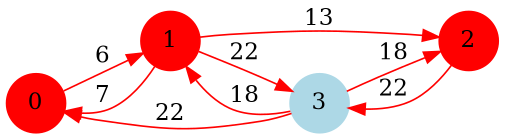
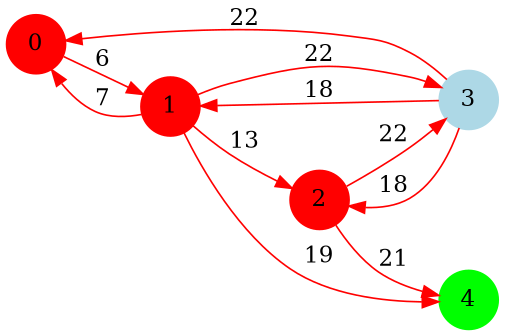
node "4": added
